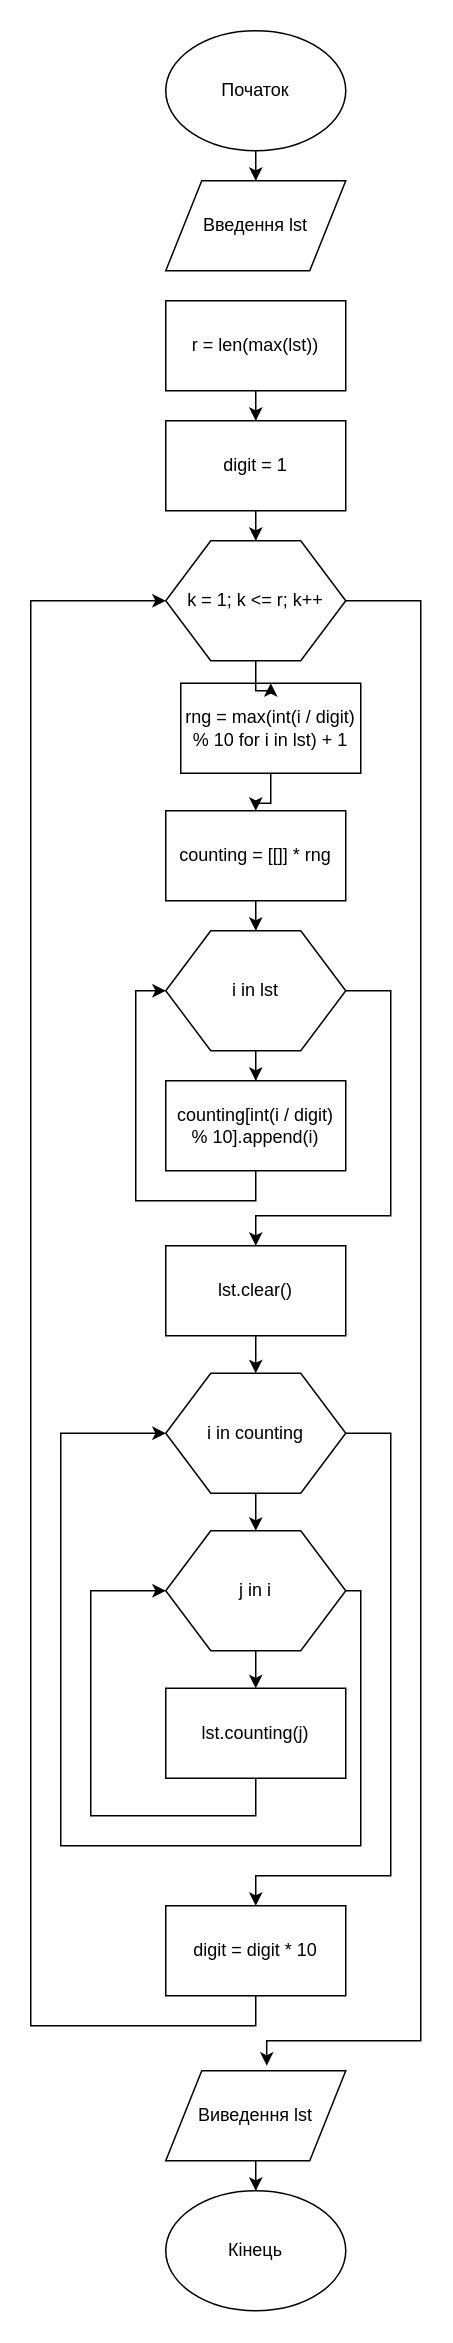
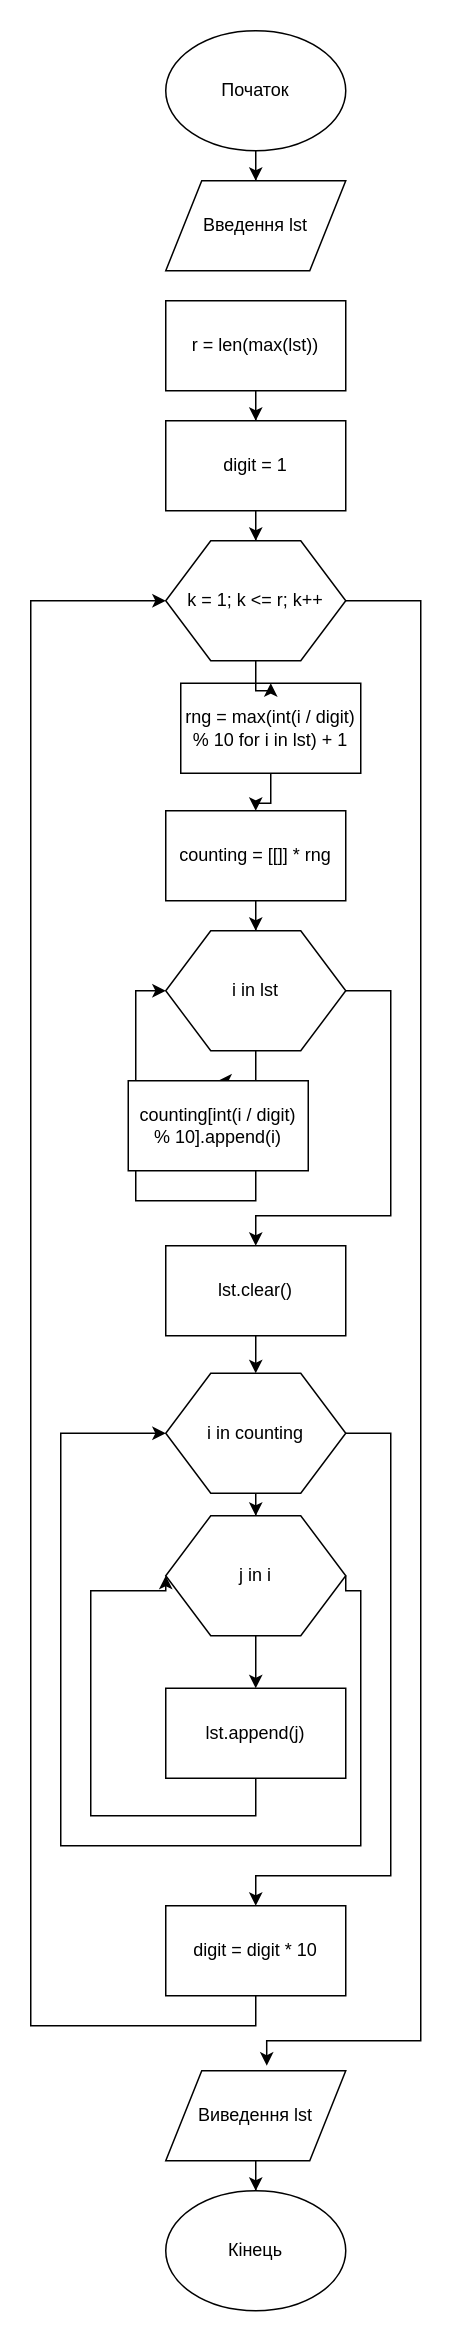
node "counting[int(i / digit) % 10].append(i)": moved (256, 1126) -> (218, 1126)
node "j in i": moved (256, 1591) -> (256, 1576)
node "lst.counting(j)": label "lst.counting(j)" -> "lst.append(j)"
